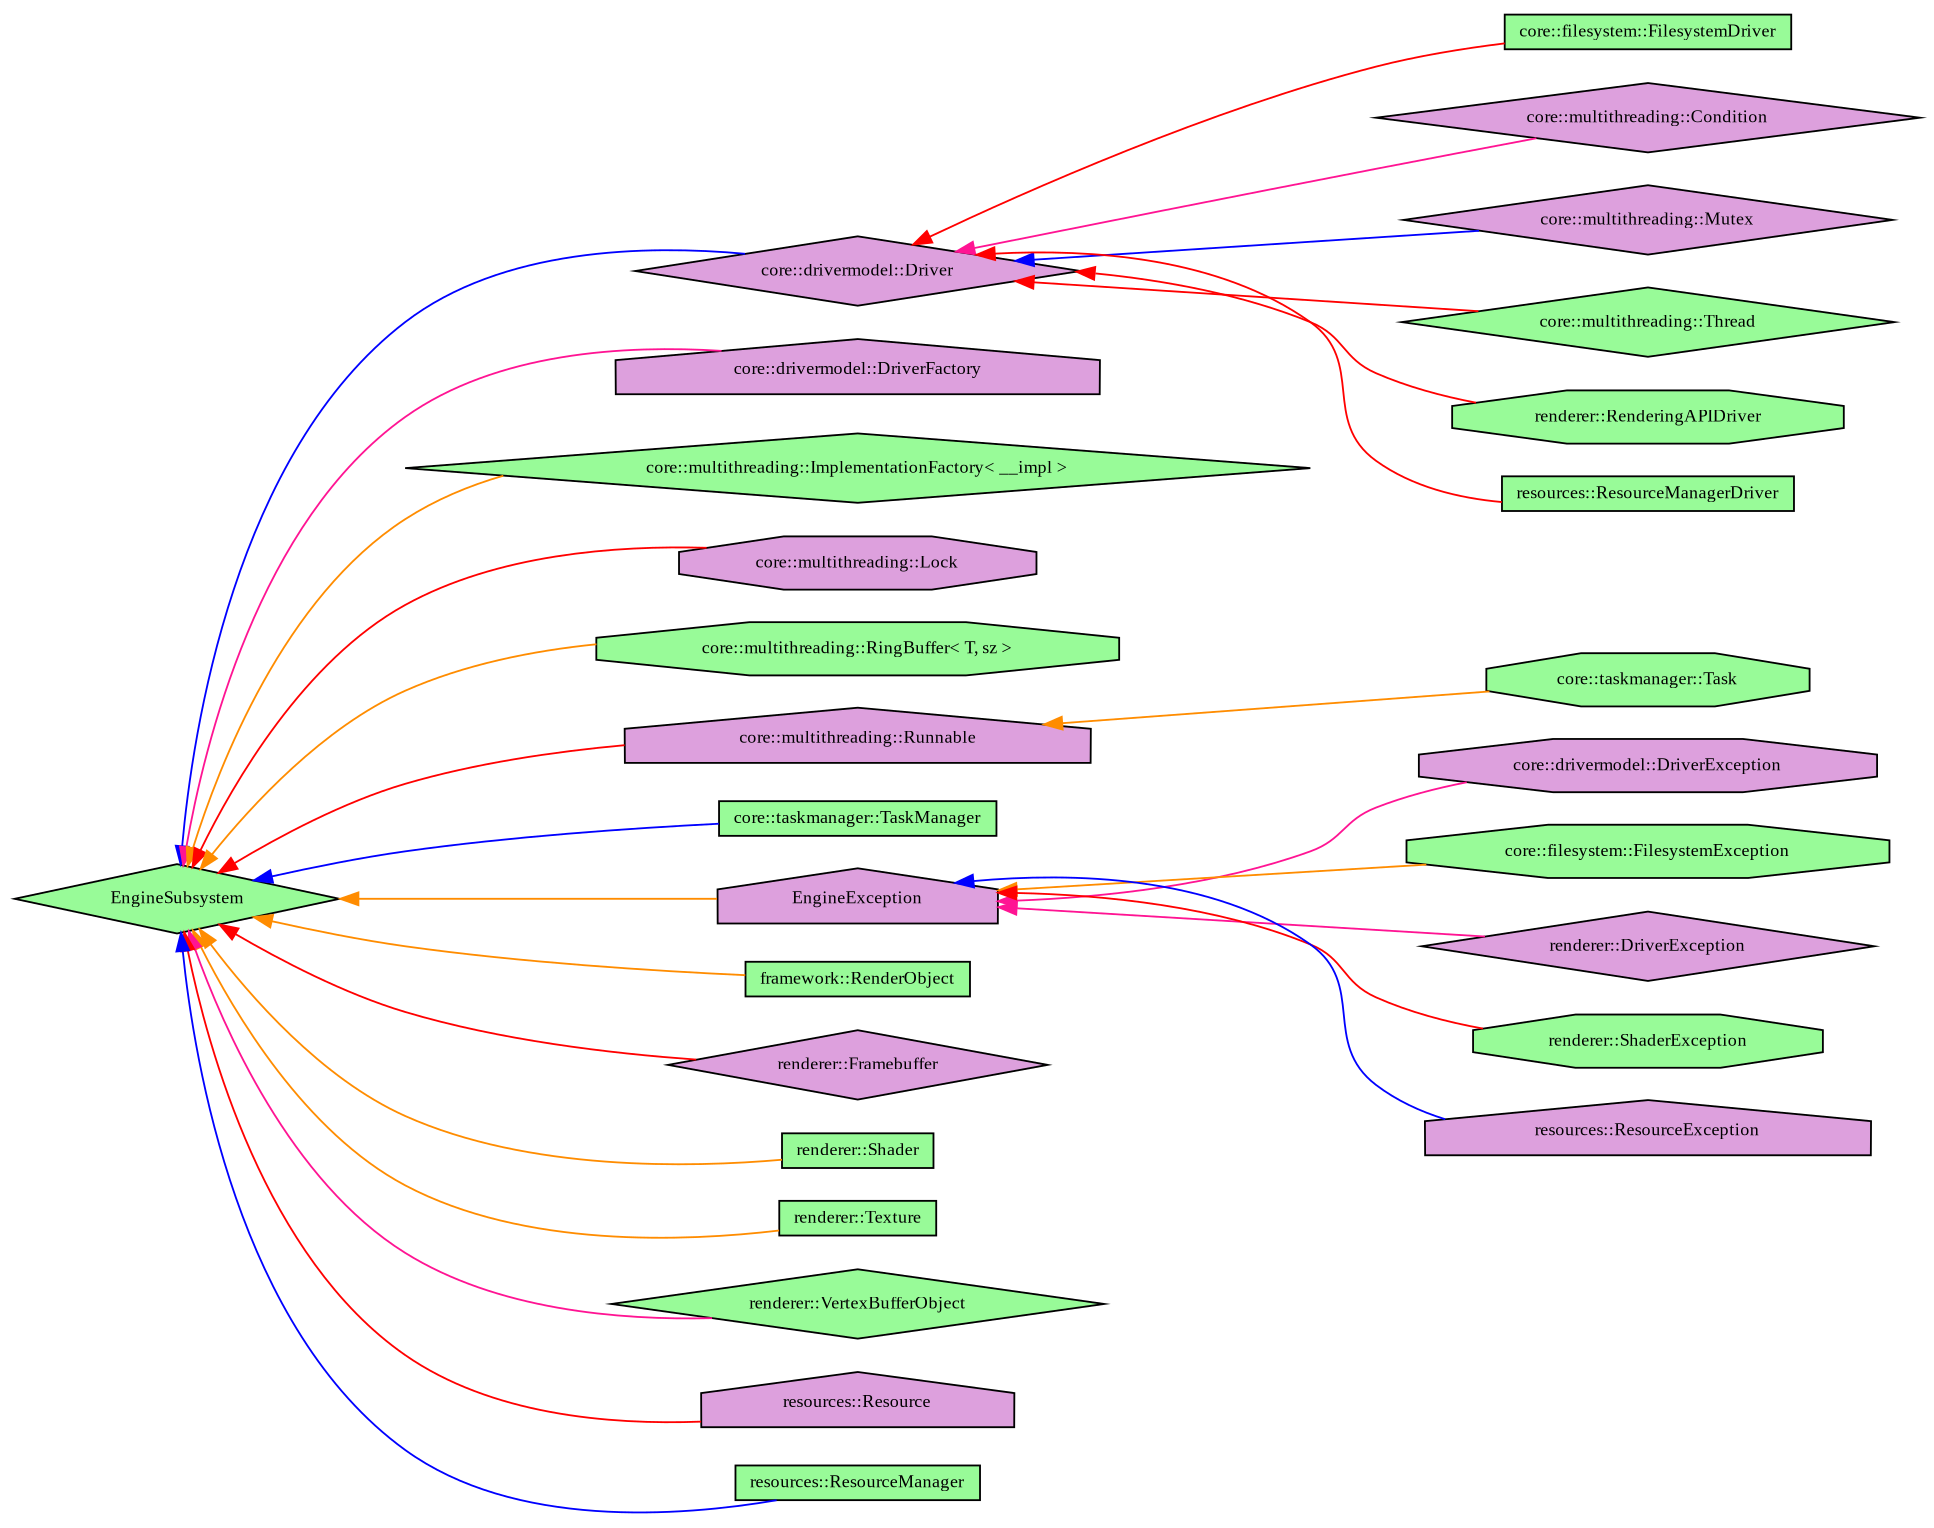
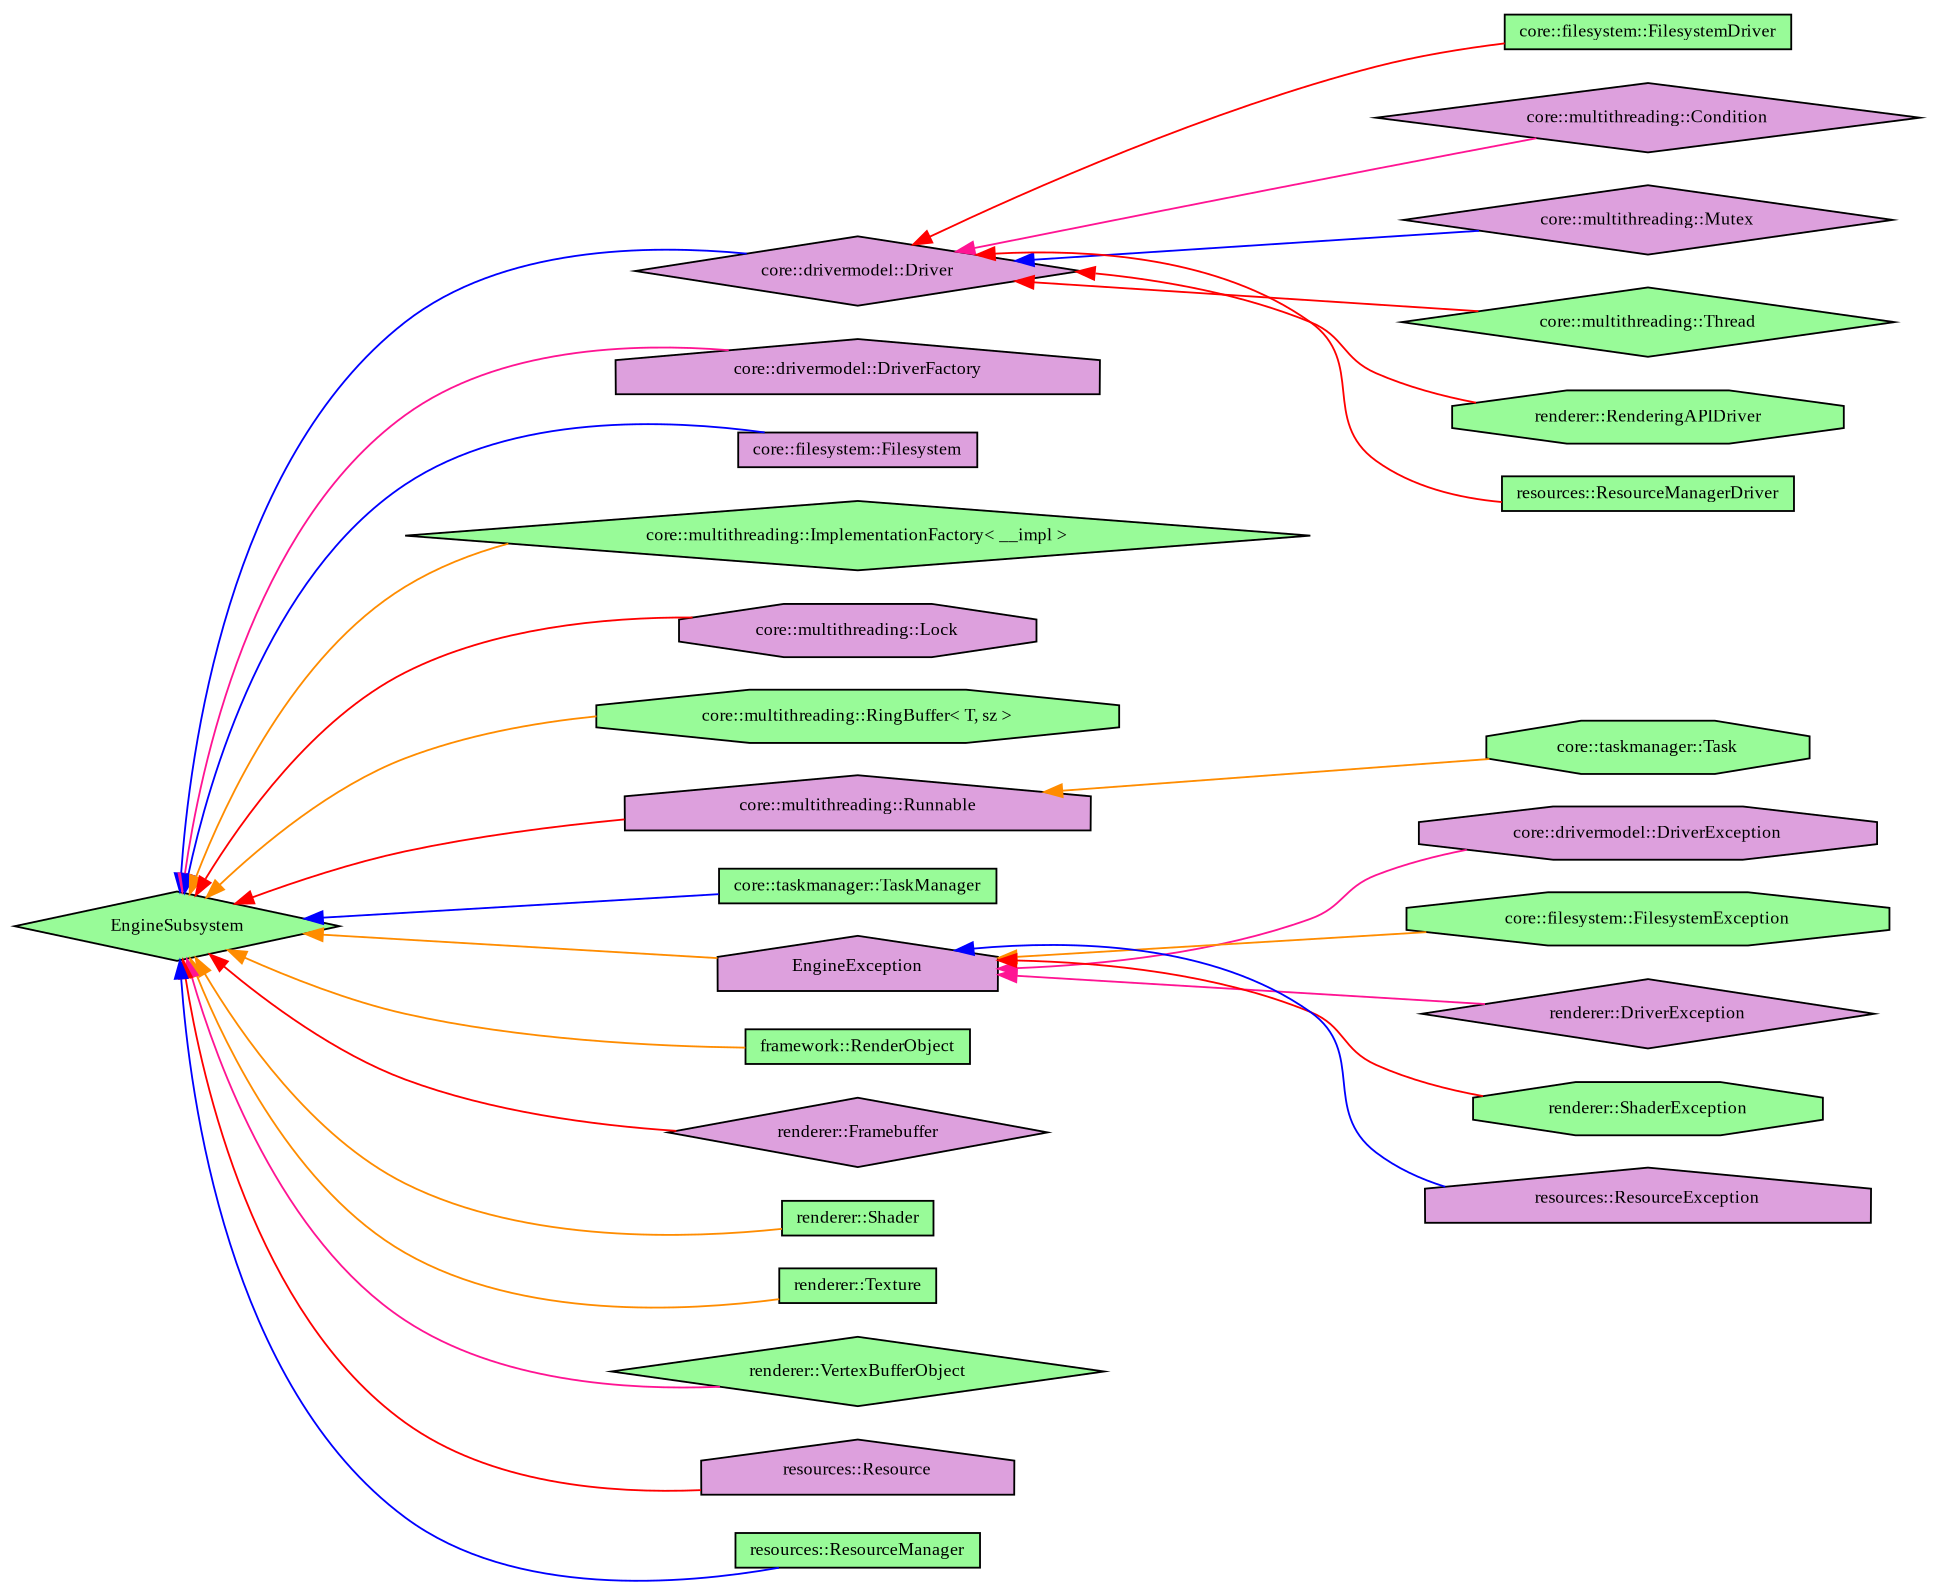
node "core::filesystem::Filesystem": added
